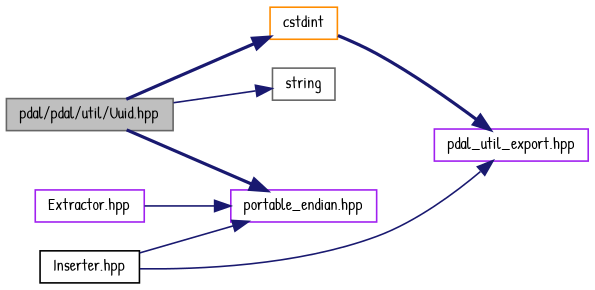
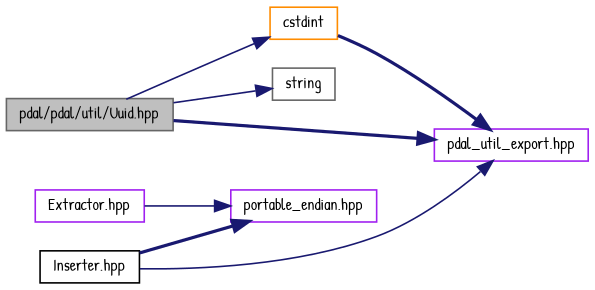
edge "pdal/pdal/util/Uuid.hpp" -> "cstdint": style bold -> solid
edge "pdal/pdal/util/Uuid.hpp" -> "portable_endian.hpp": now "pdal/pdal/util/Uuid.hpp" -> "pdal_util_export.hpp"
edge "Inserter.hpp" -> "portable_endian.hpp": style solid -> bold
